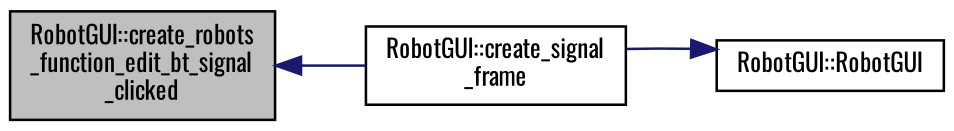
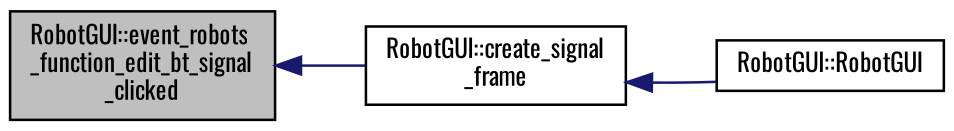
edge "RobotGUI::create_signal _frame" -> "RobotGUI::RobotGUI": reversed
node "RobotGUI::create_robots _function_edit_bt_signal _clicked": label "RobotGUI::create_robots _function_edit_bt_signal _clicked" -> "RobotGUI::event_robots _function_edit_bt_signal _clicked"
